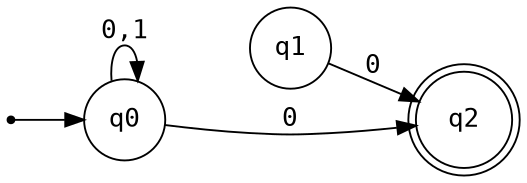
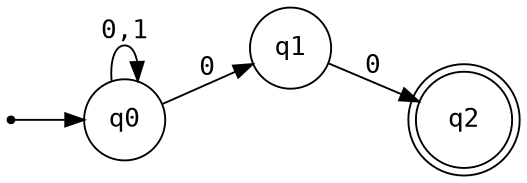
edge "q0" -> "q2": now "q0" -> "q1"
